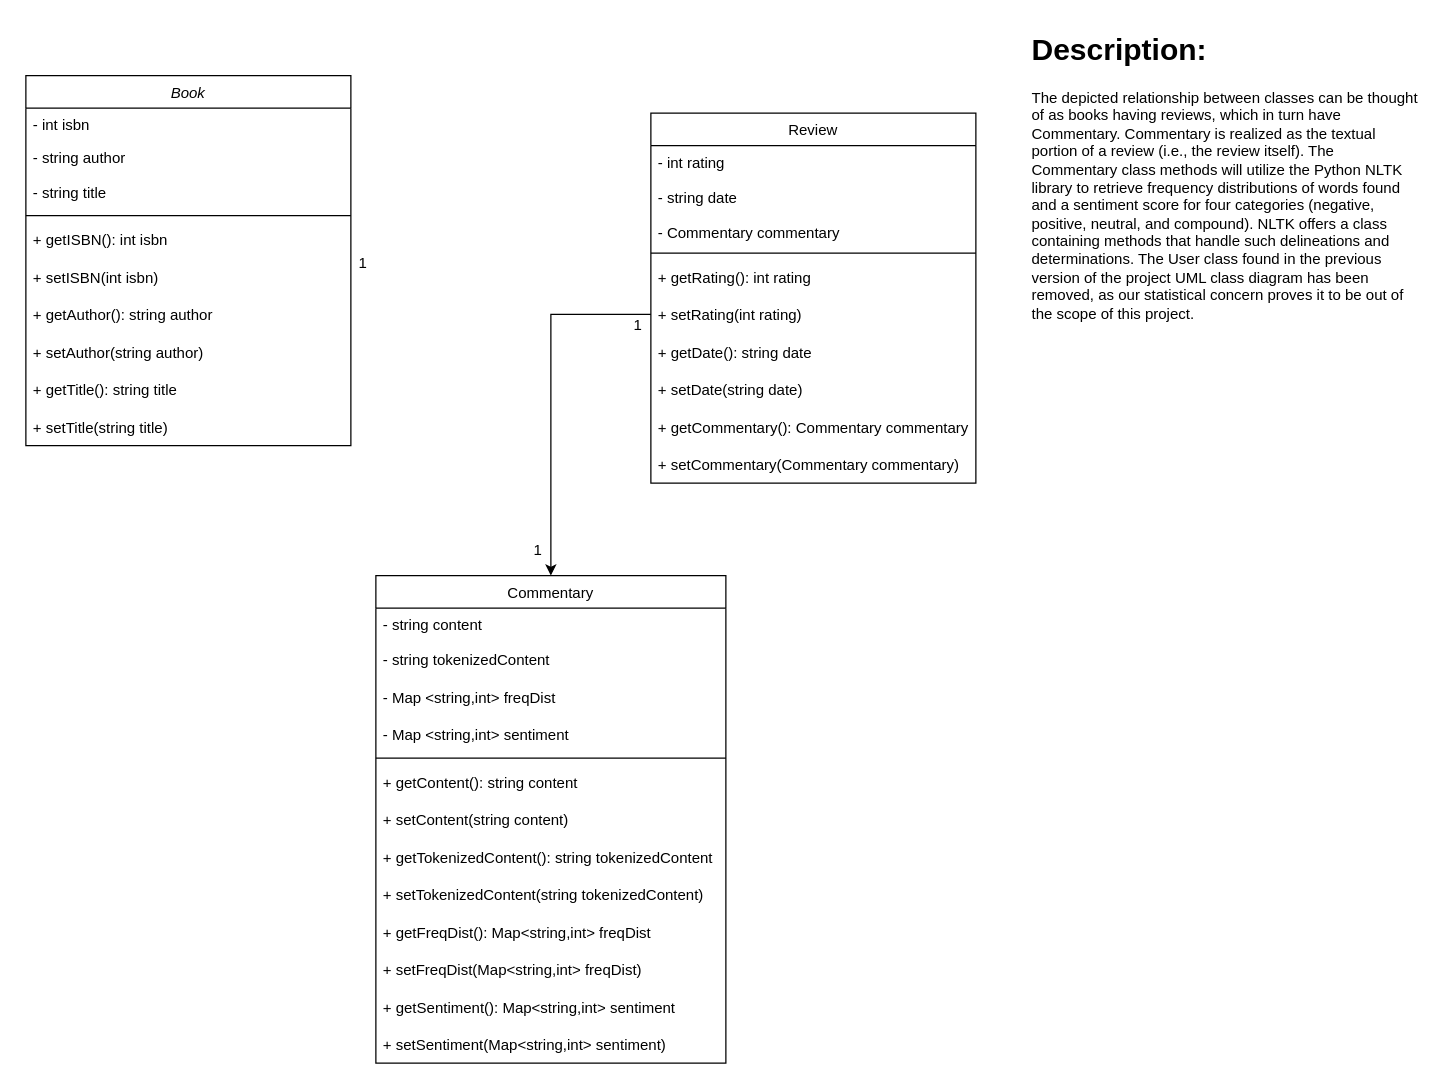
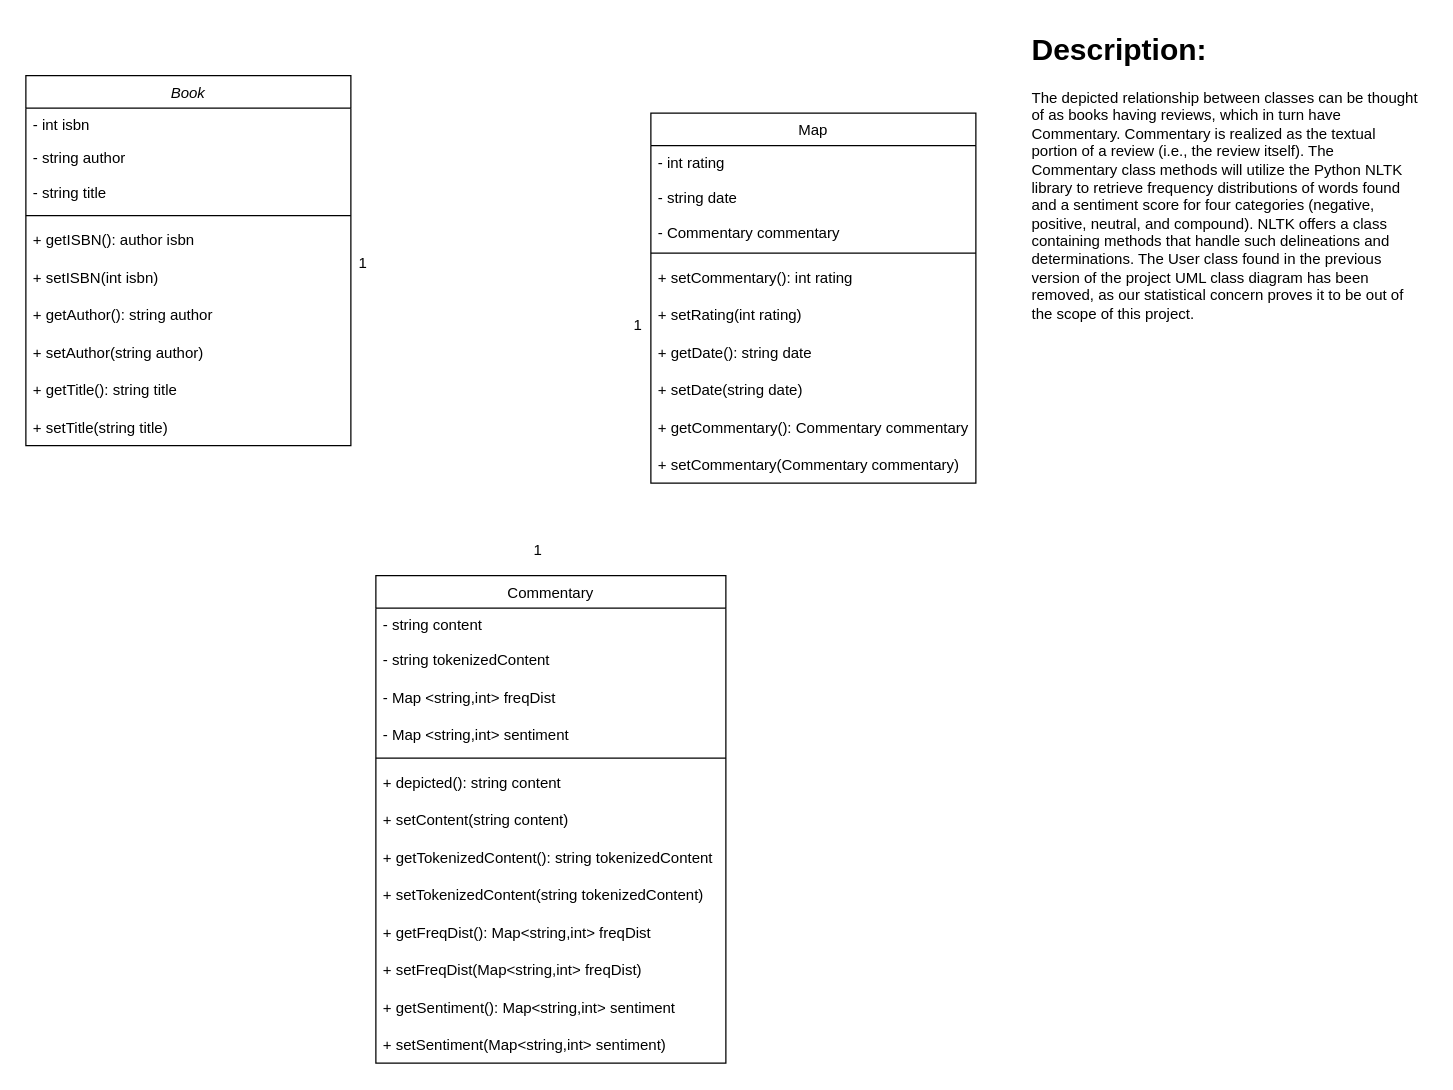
node "Review": label "Review" -> "Map"
node "+ getISBN(): int isbn": label "+ getISBN(): int isbn" -> "+ getISBN(): author isbn"
node "+ getRating(): int rating": label "+ getRating(): int rating" -> "+ setCommentary(): int rating"
edge "+ setRating(int rating)" -> "Commentary": removed
node "+ getContent(): string content": label "+ getContent(): string content" -> "+ depicted(): string content"
